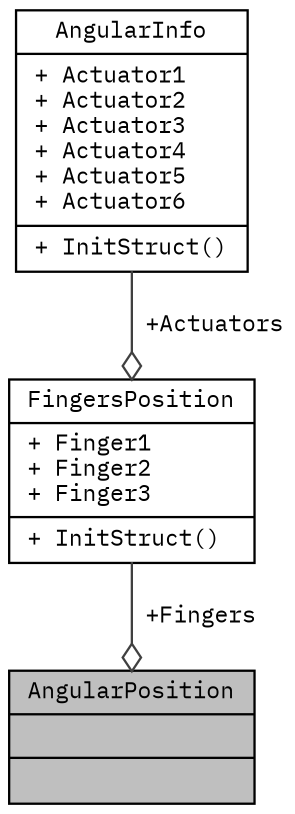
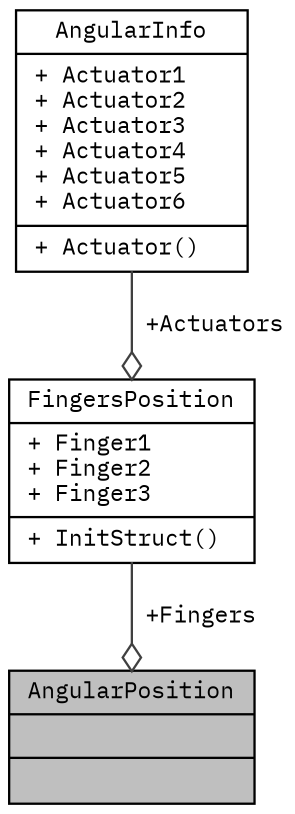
node "AngularInfo": text "+ InitStruct()" -> "+ Actuator()"
